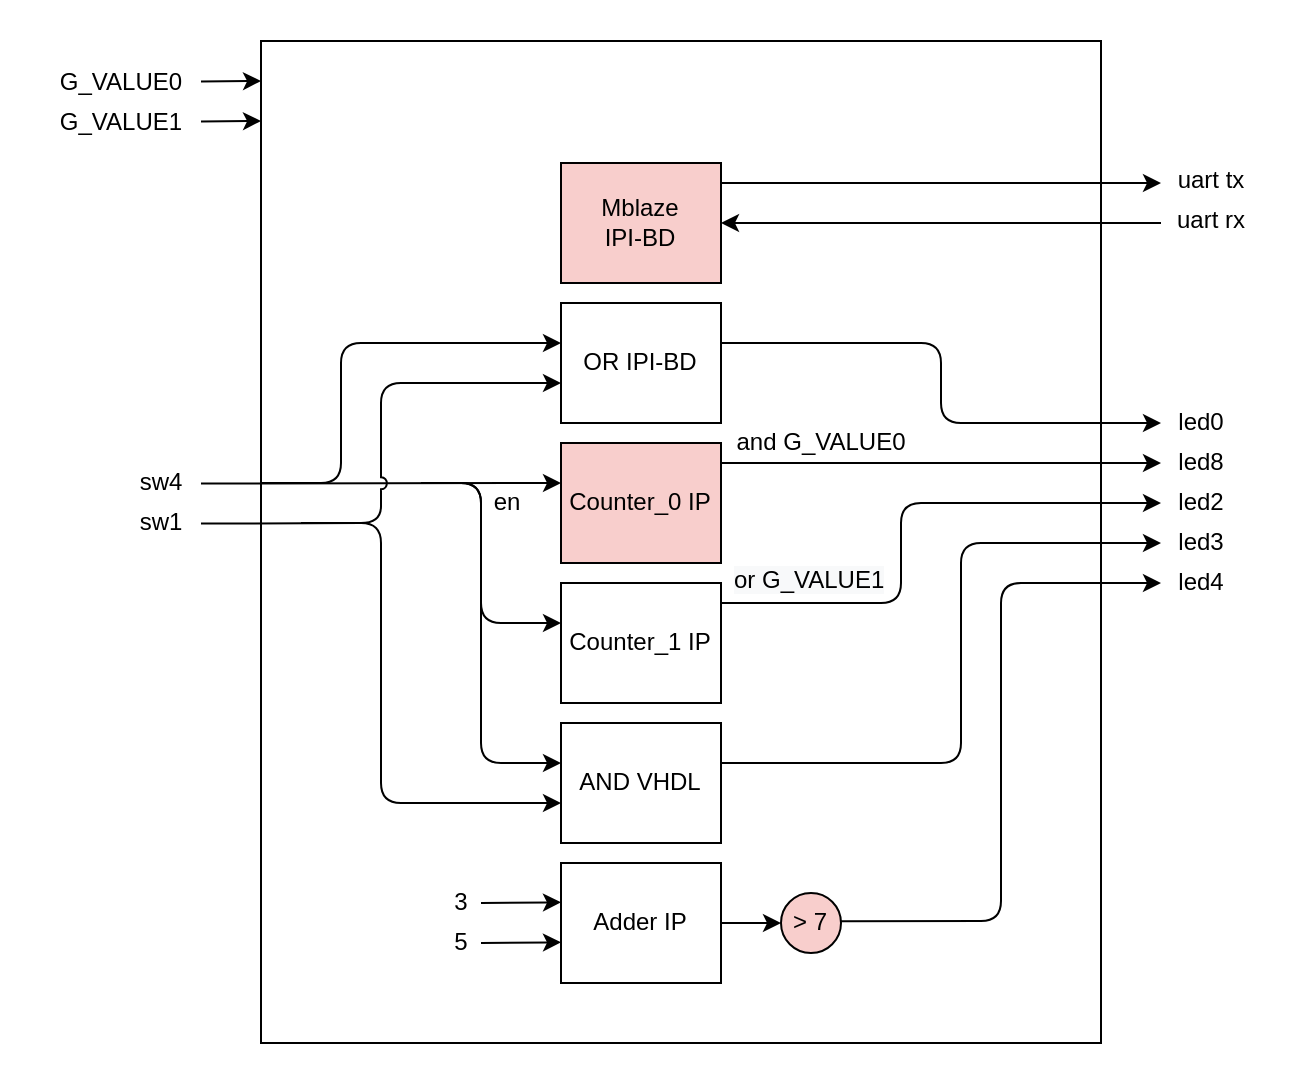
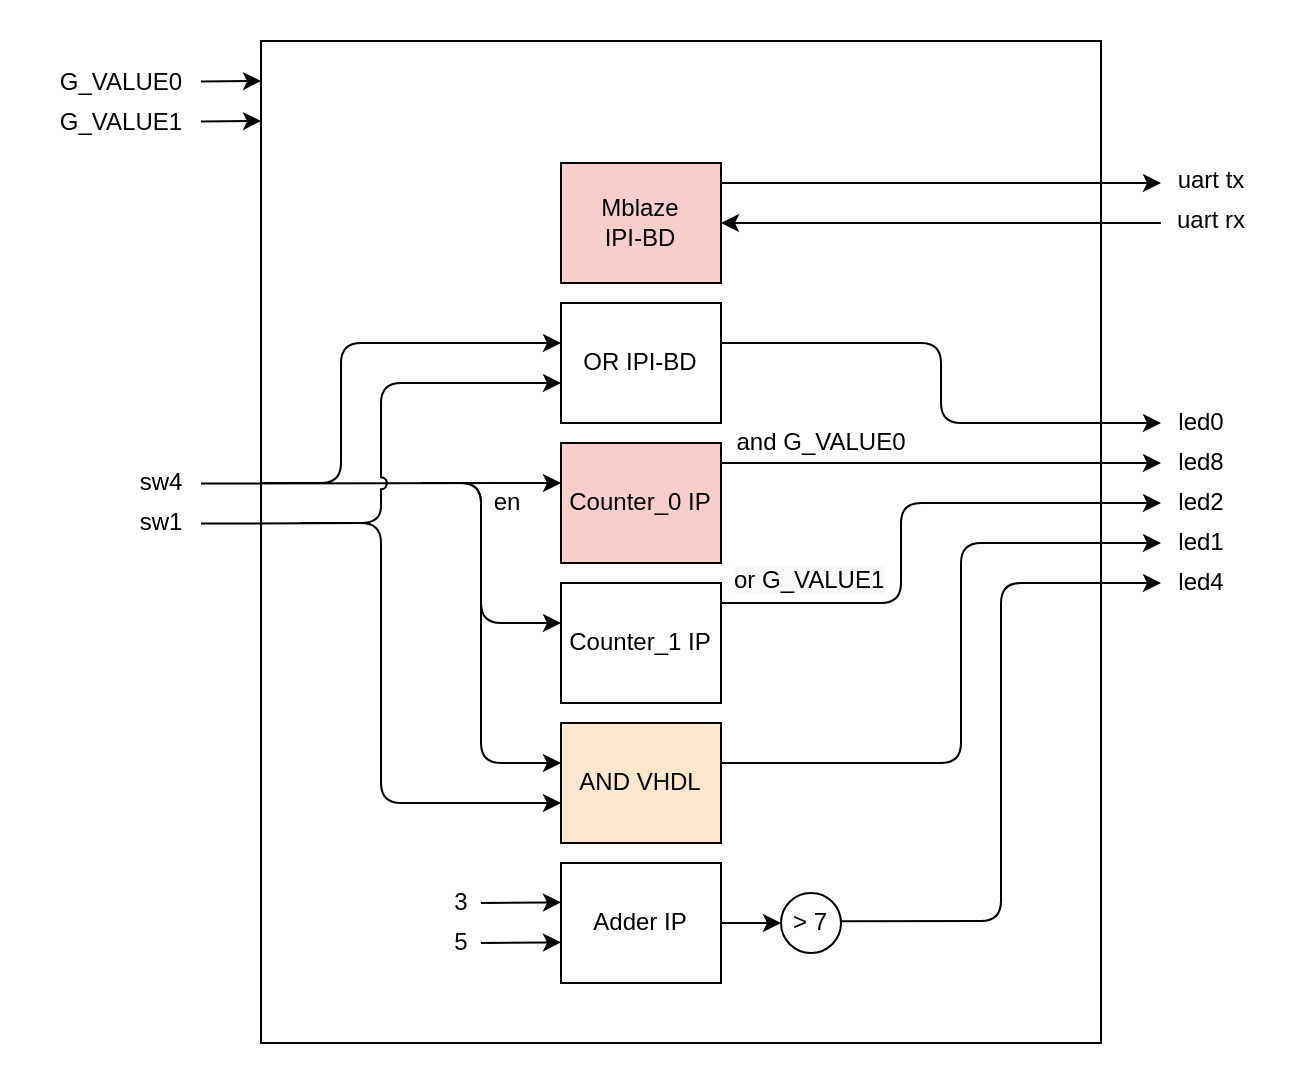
node "led3": label "led3" -> "led1"
node "AND VHDL": fillcolor #ffffff -> #ffe6cc
node "> 7": fillcolor #f8cecc -> #ffffff
